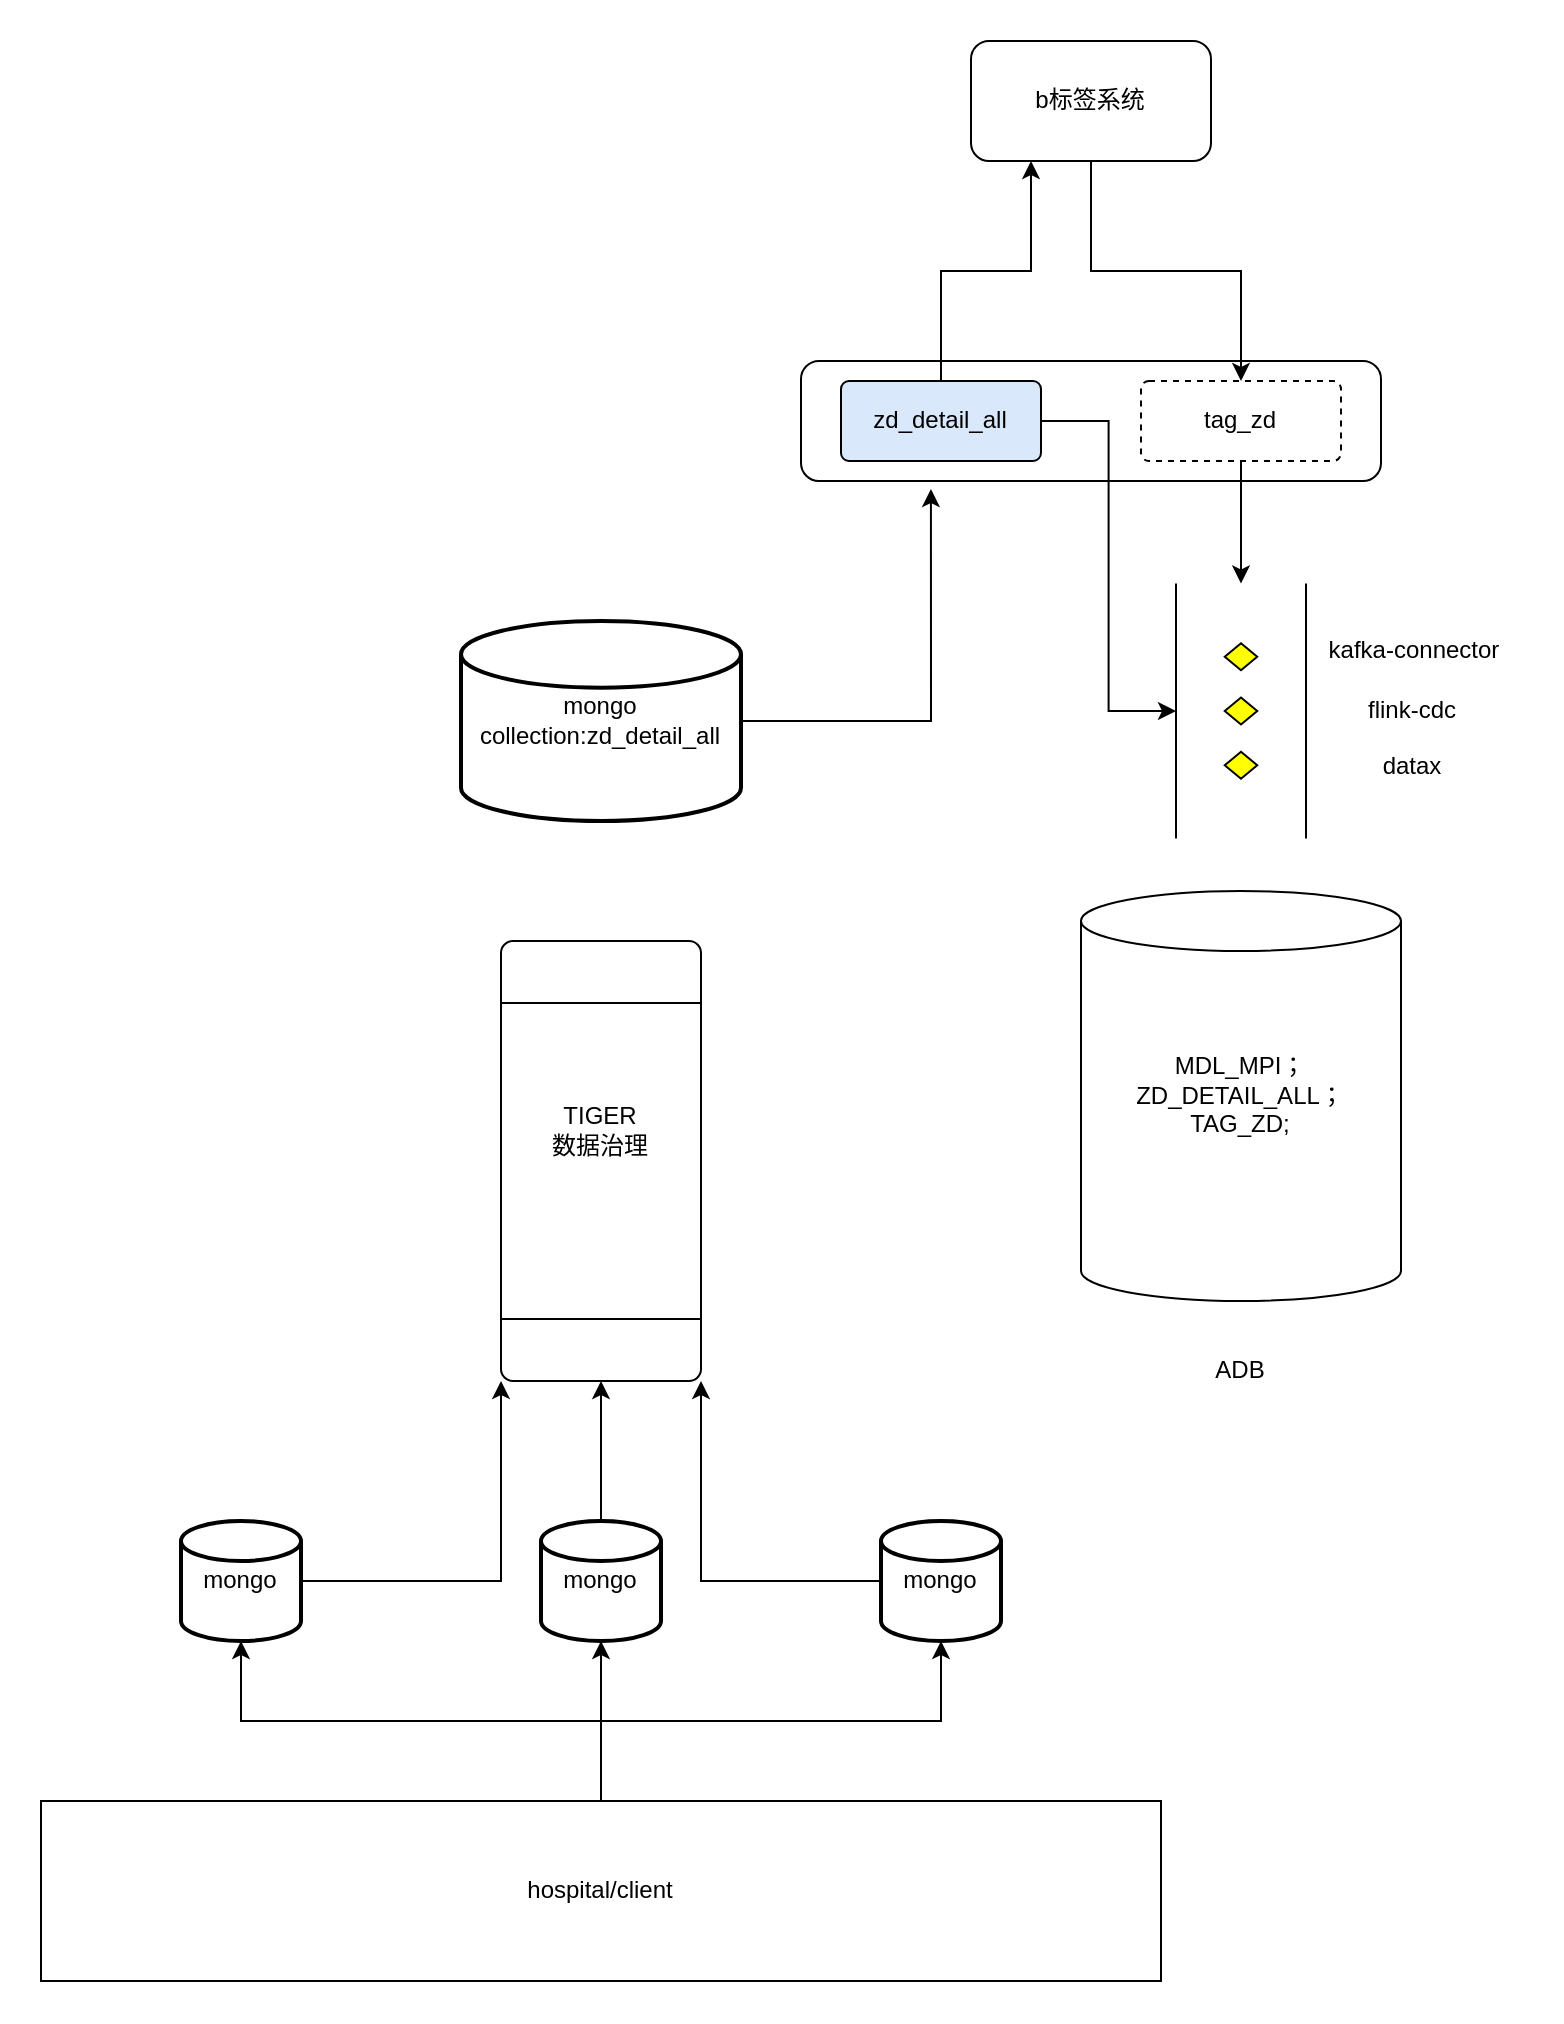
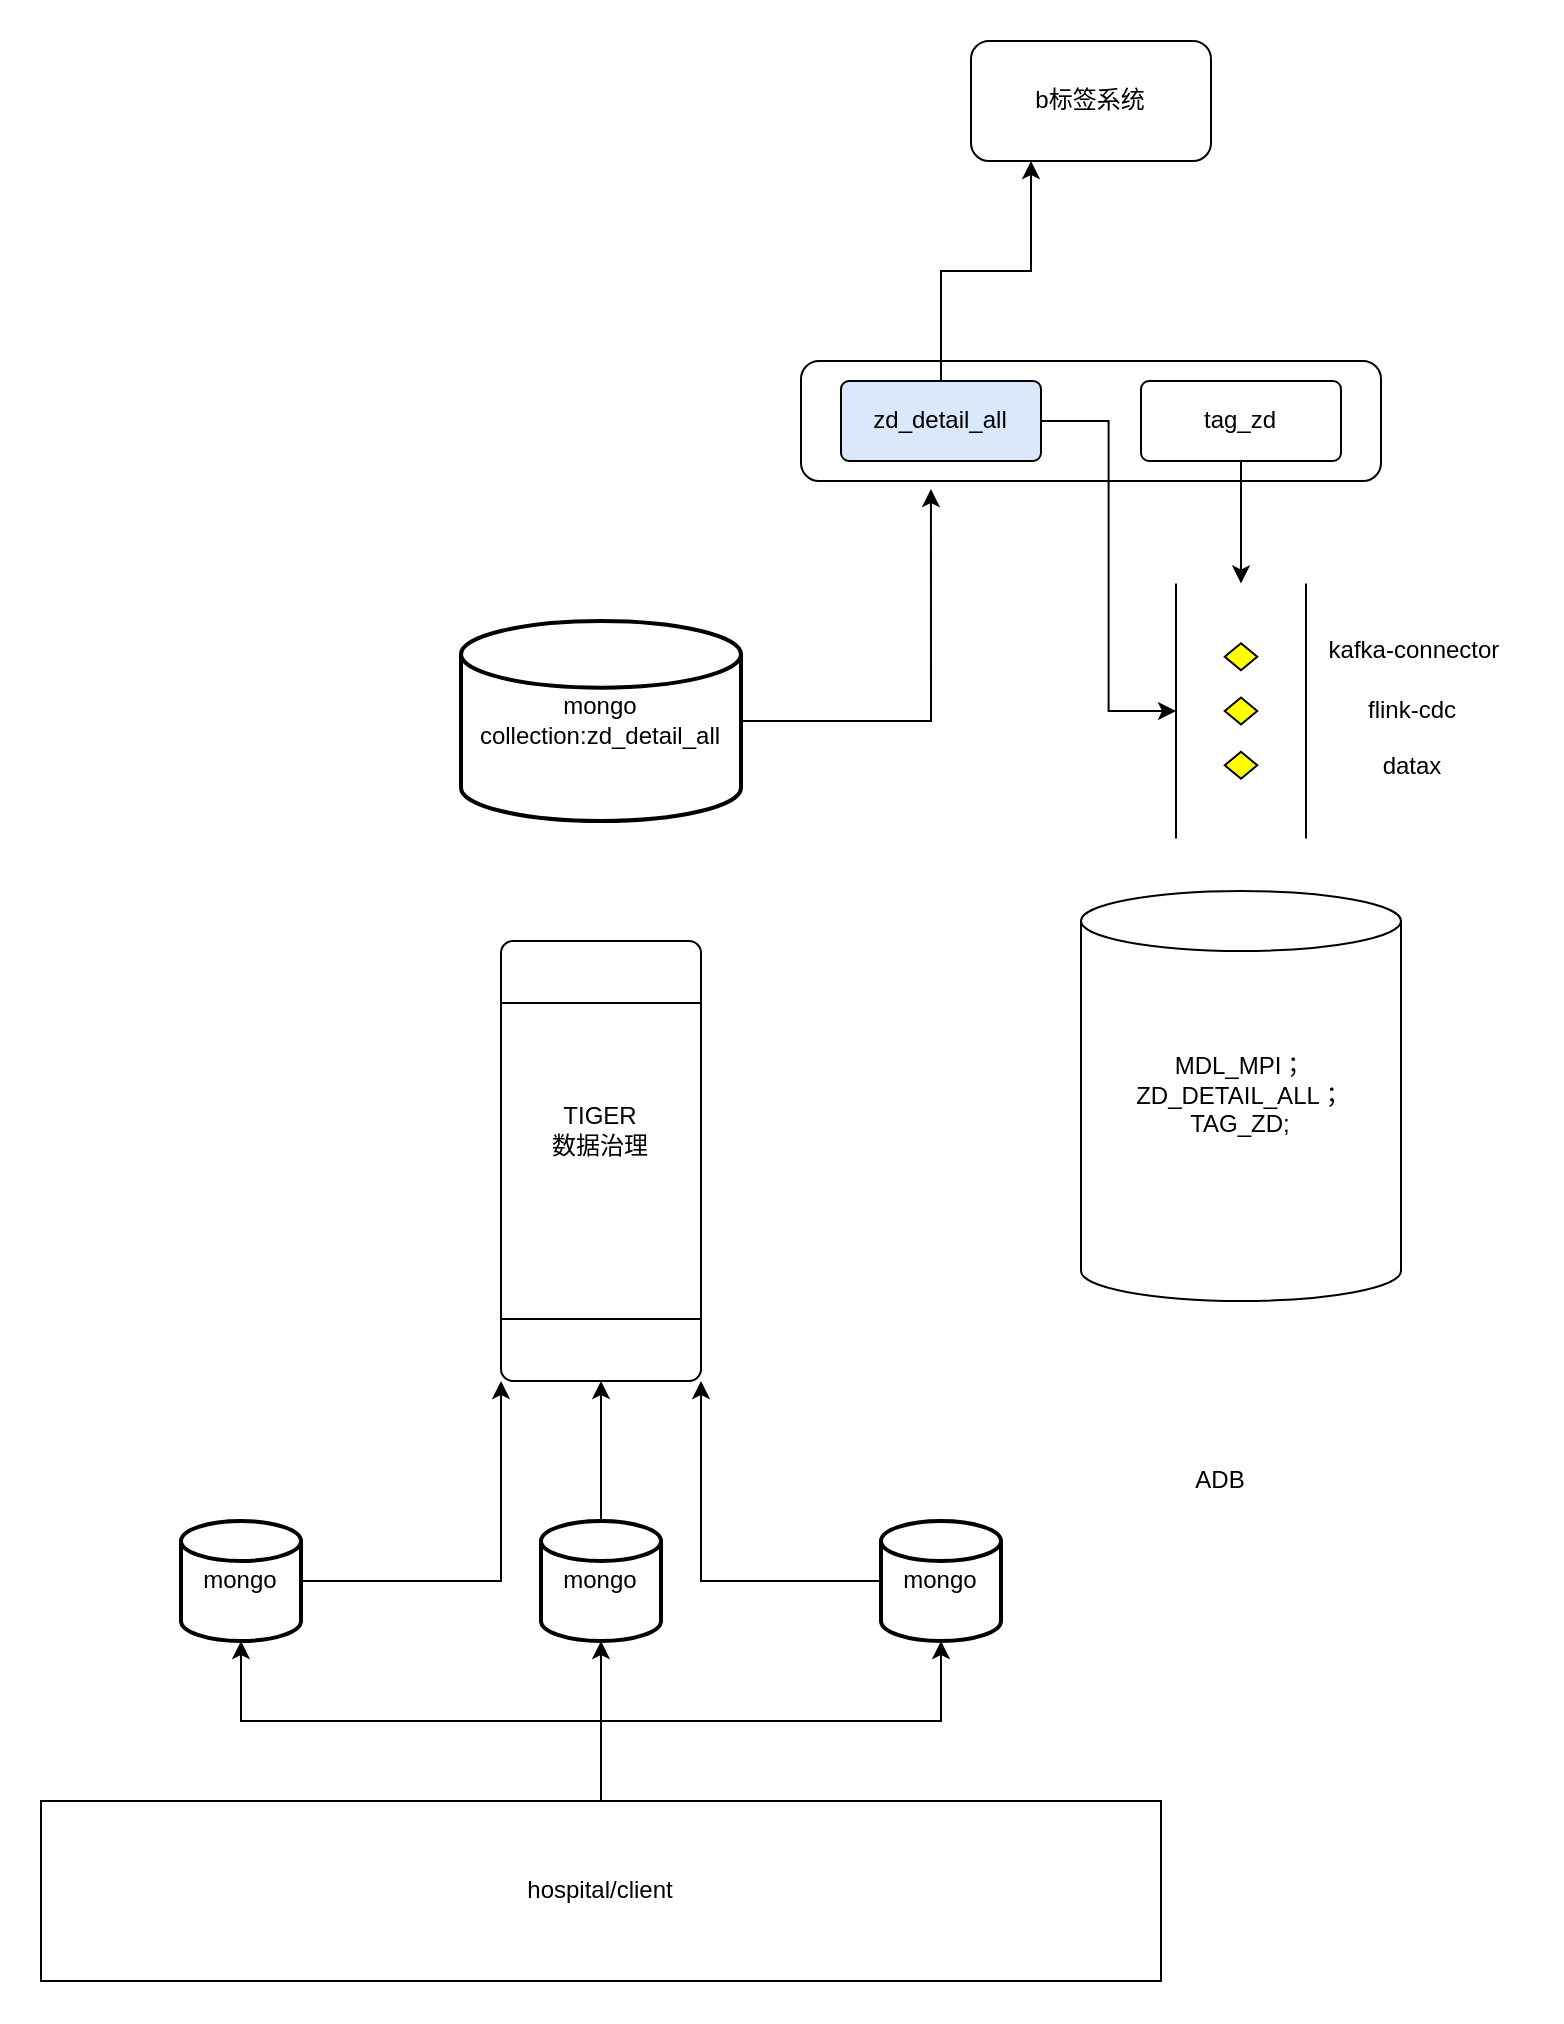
edge "b标签系统" -> "tag_zd": removed
node "tag_zd": style dashed -> solid
node "ADB": moved (1241, 1371) -> (1221, 1481)
